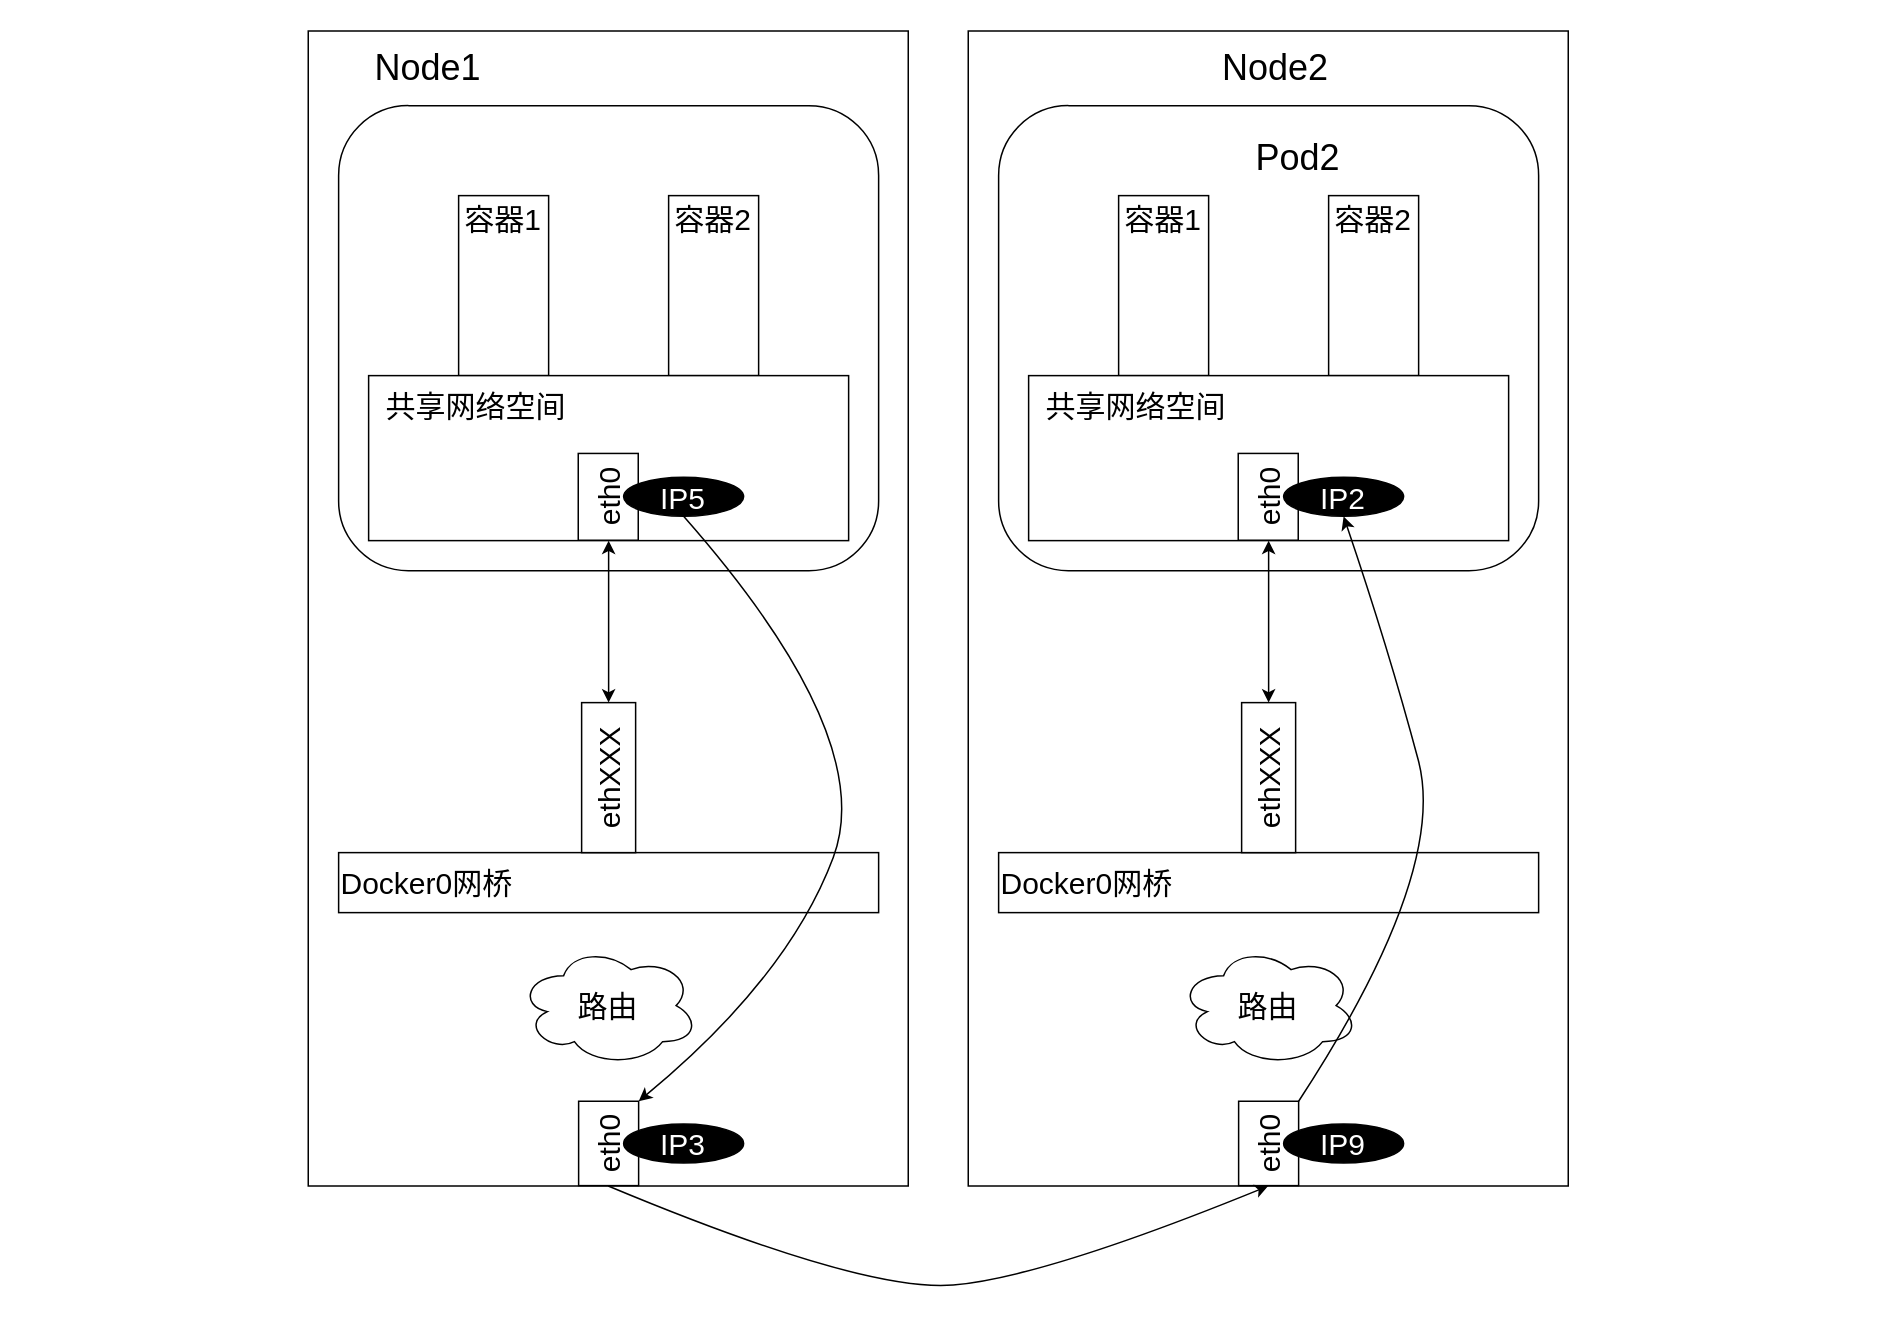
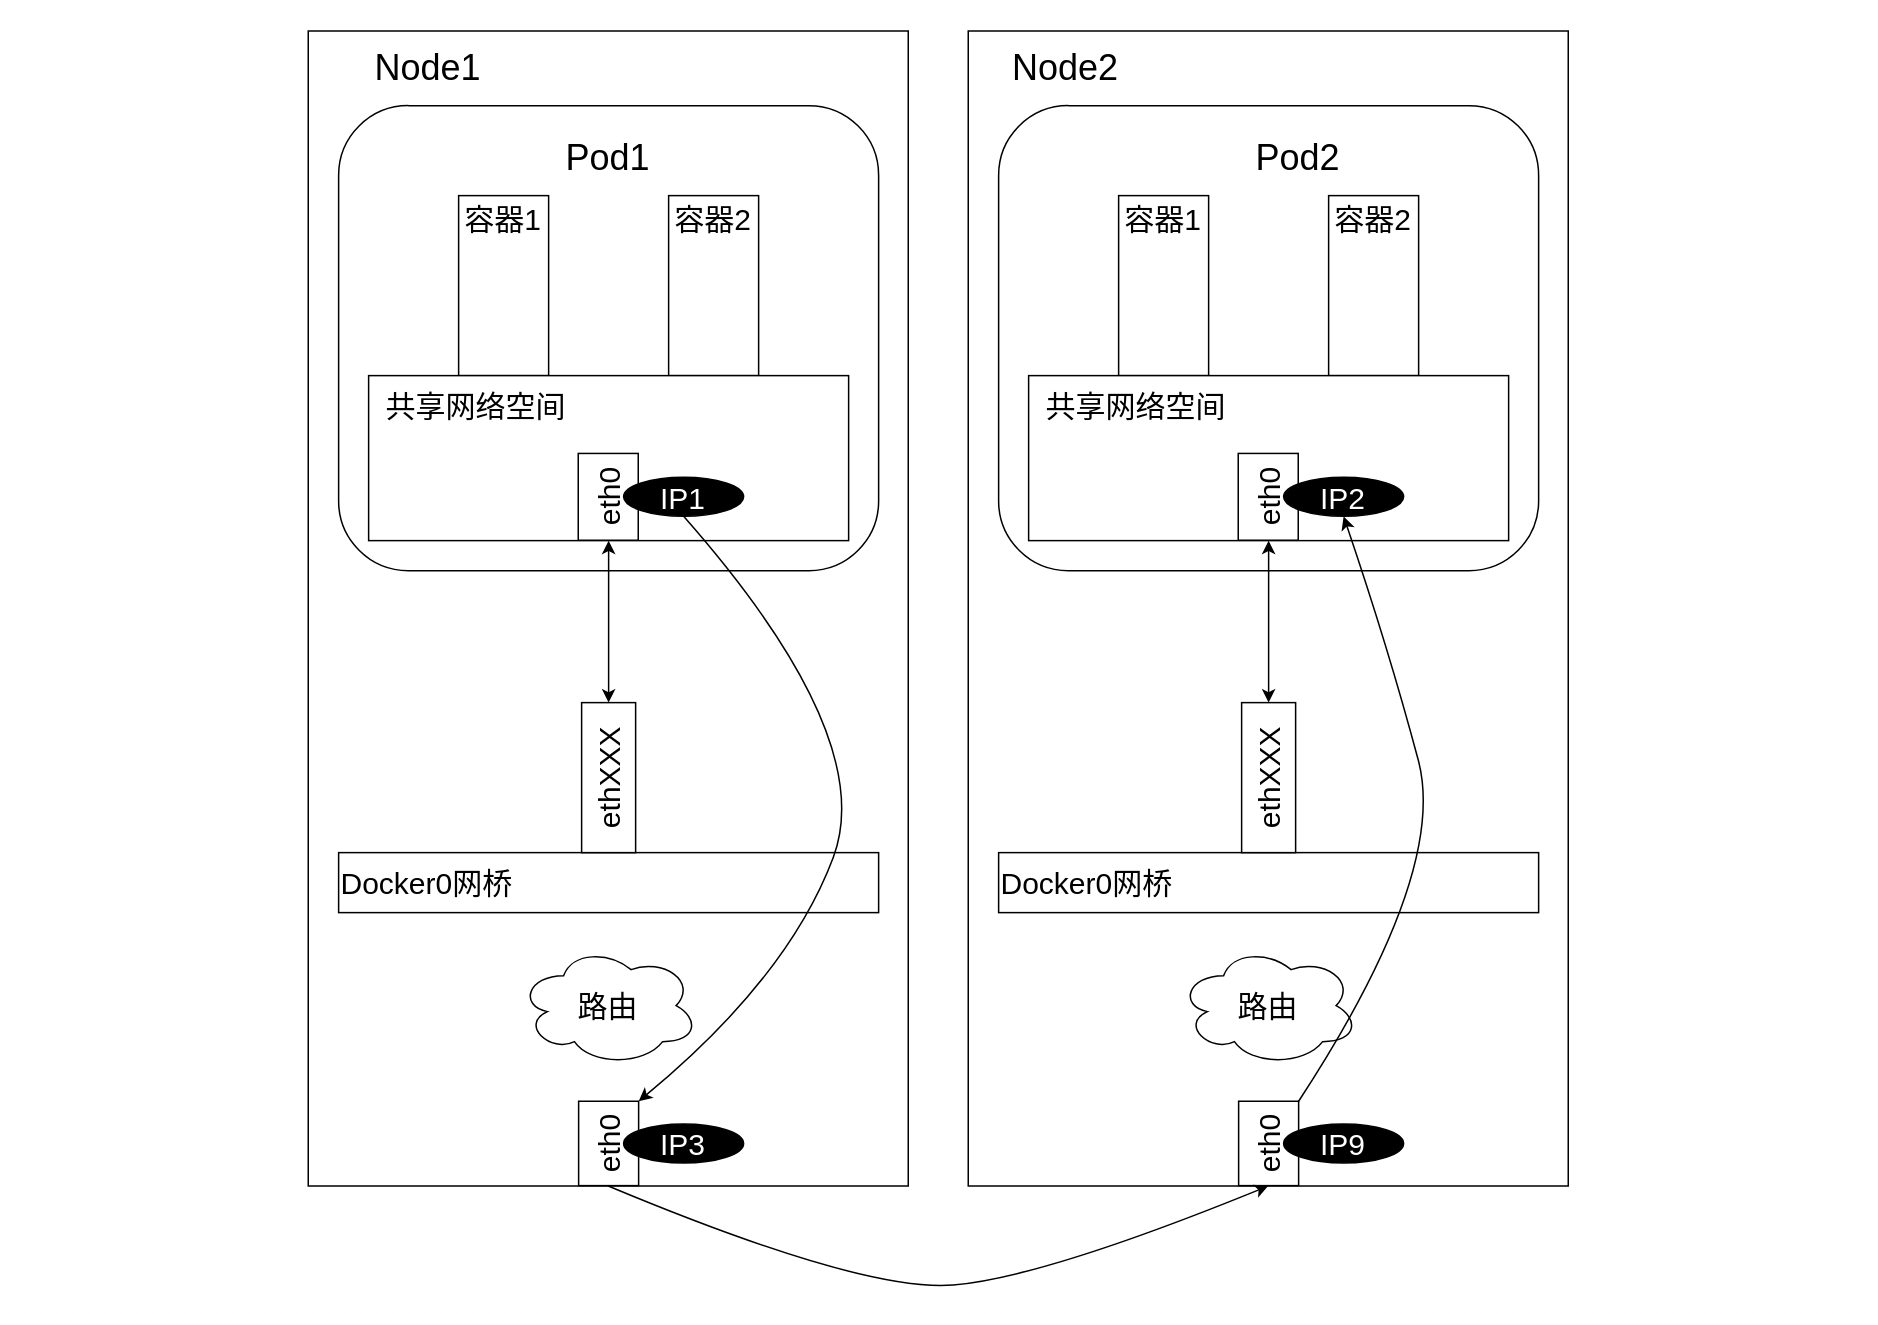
node "Node2": moved (1276, 68) -> (1066, 68)
node "Pod1": added
node "IP5": label "IP5" -> "IP1"
